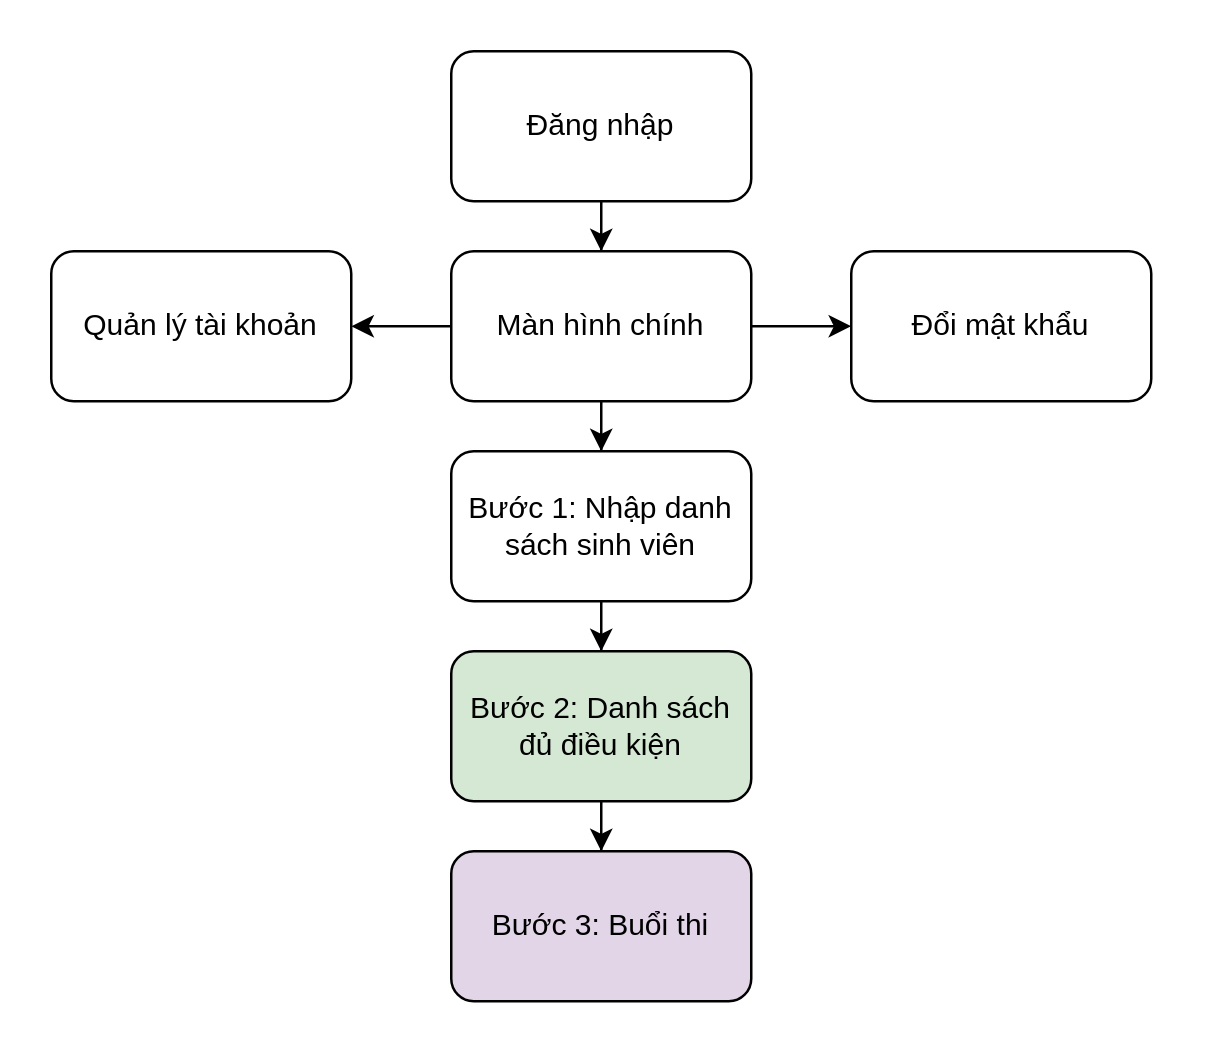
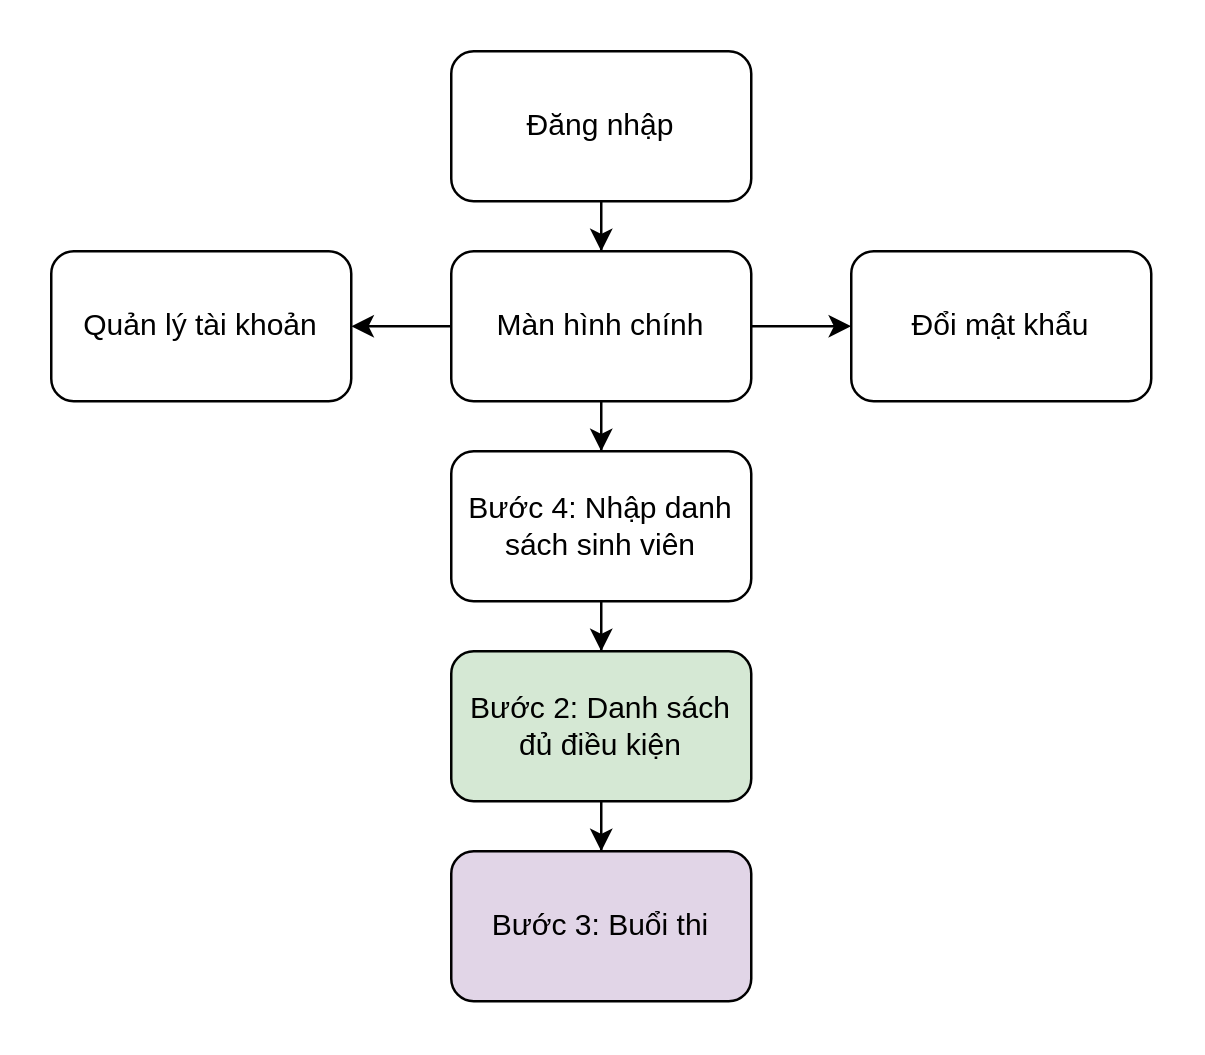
node "Bước 1: Nhập danh sách sinh viên": label "Bước 1: Nhập danh sách sinh viên" -> "Bước 4: Nhập danh sách sinh viên"
